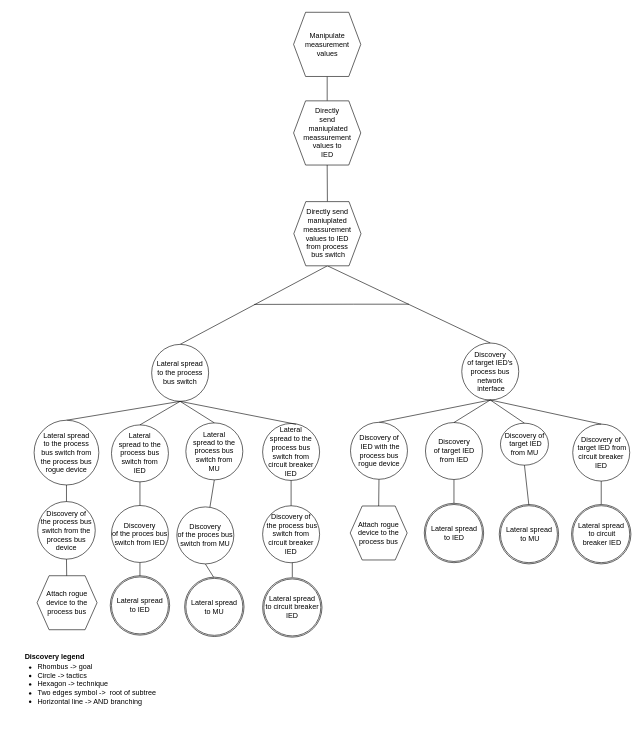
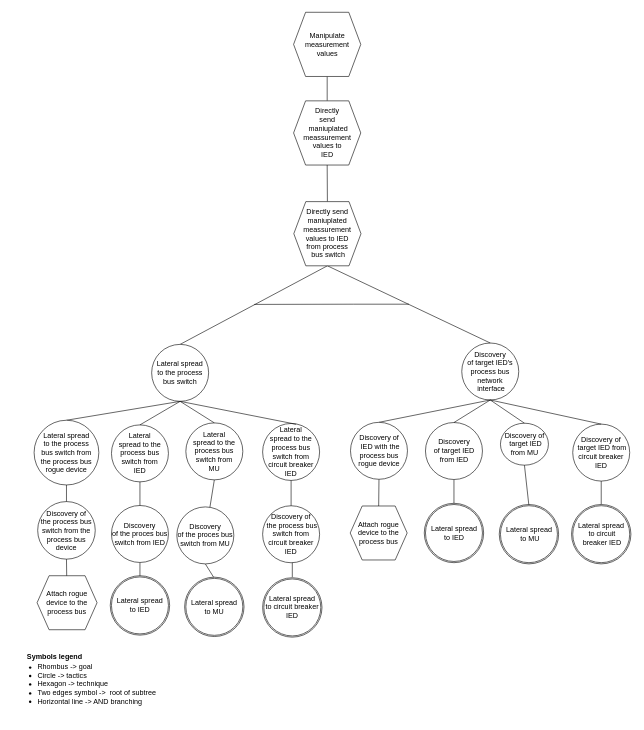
node "Discovery legend": label "Discovery legend" -> "Symbols legend"
